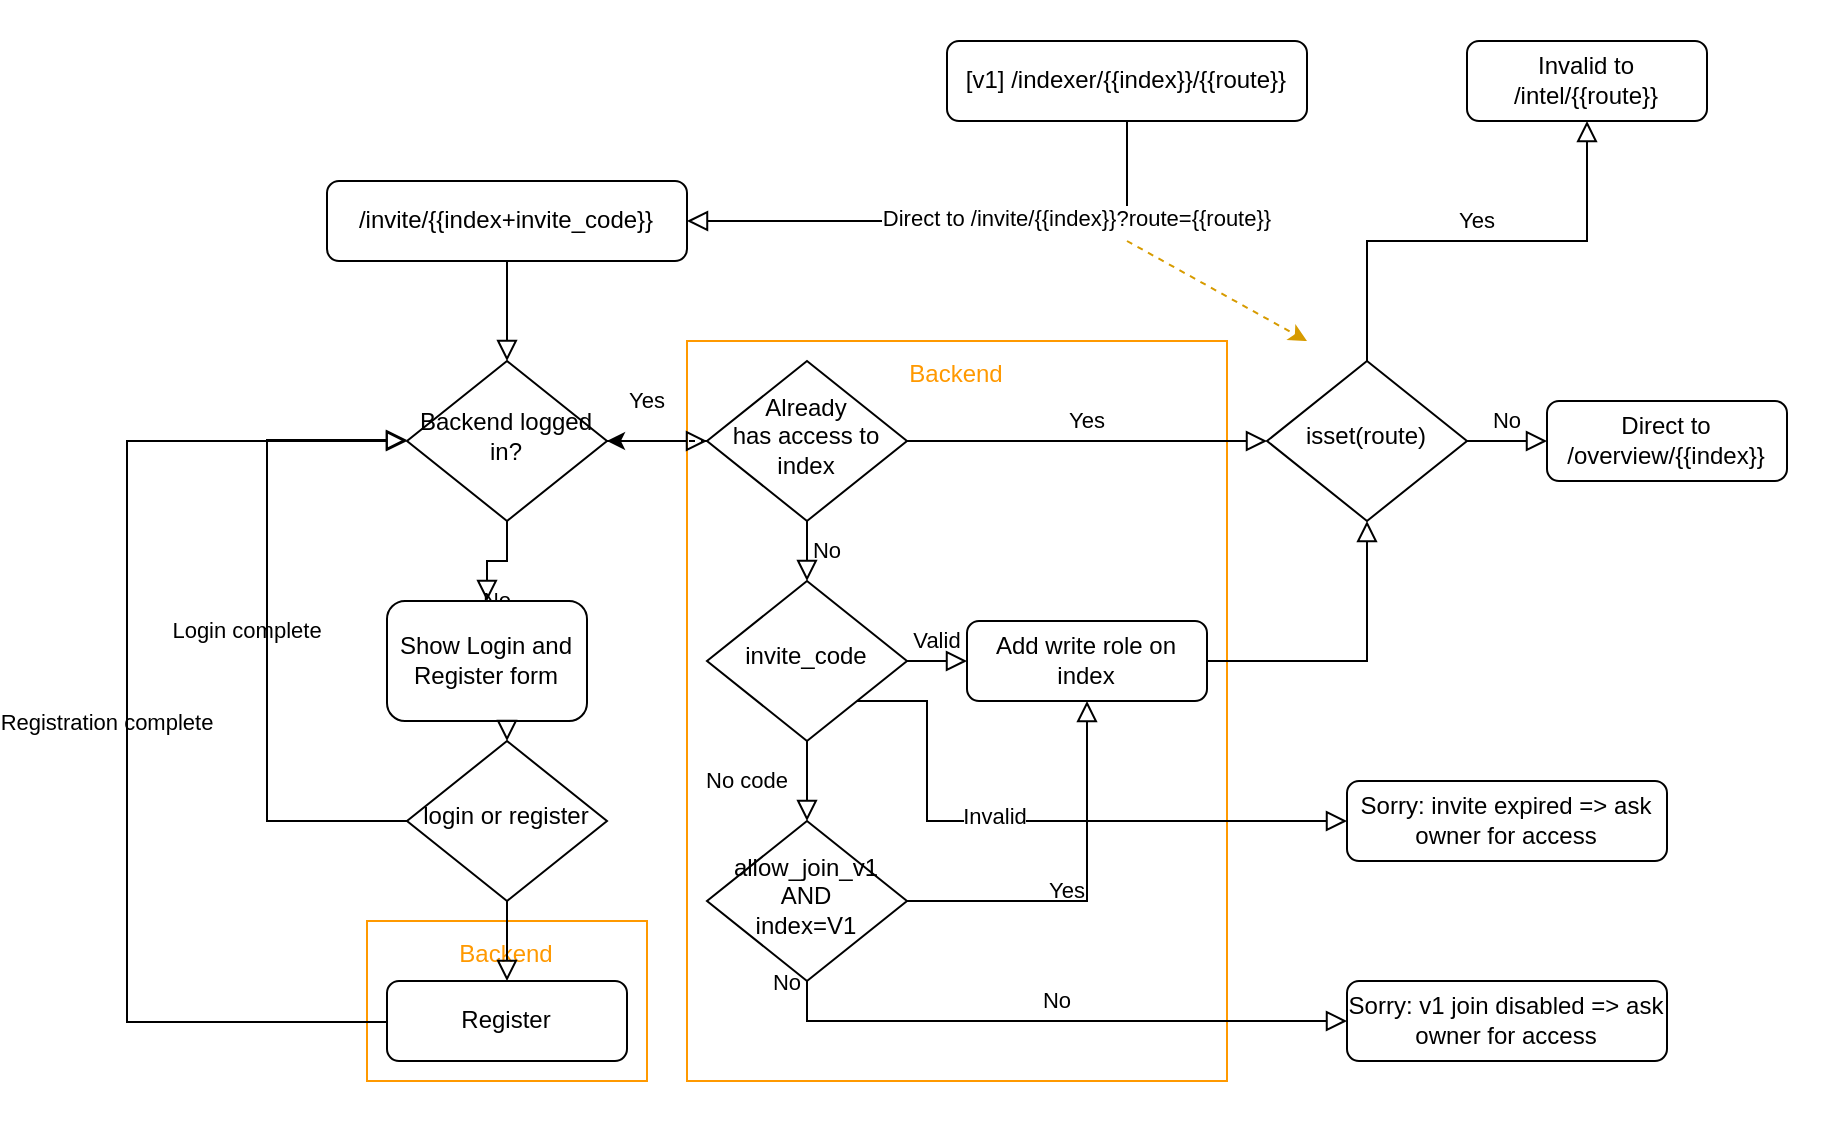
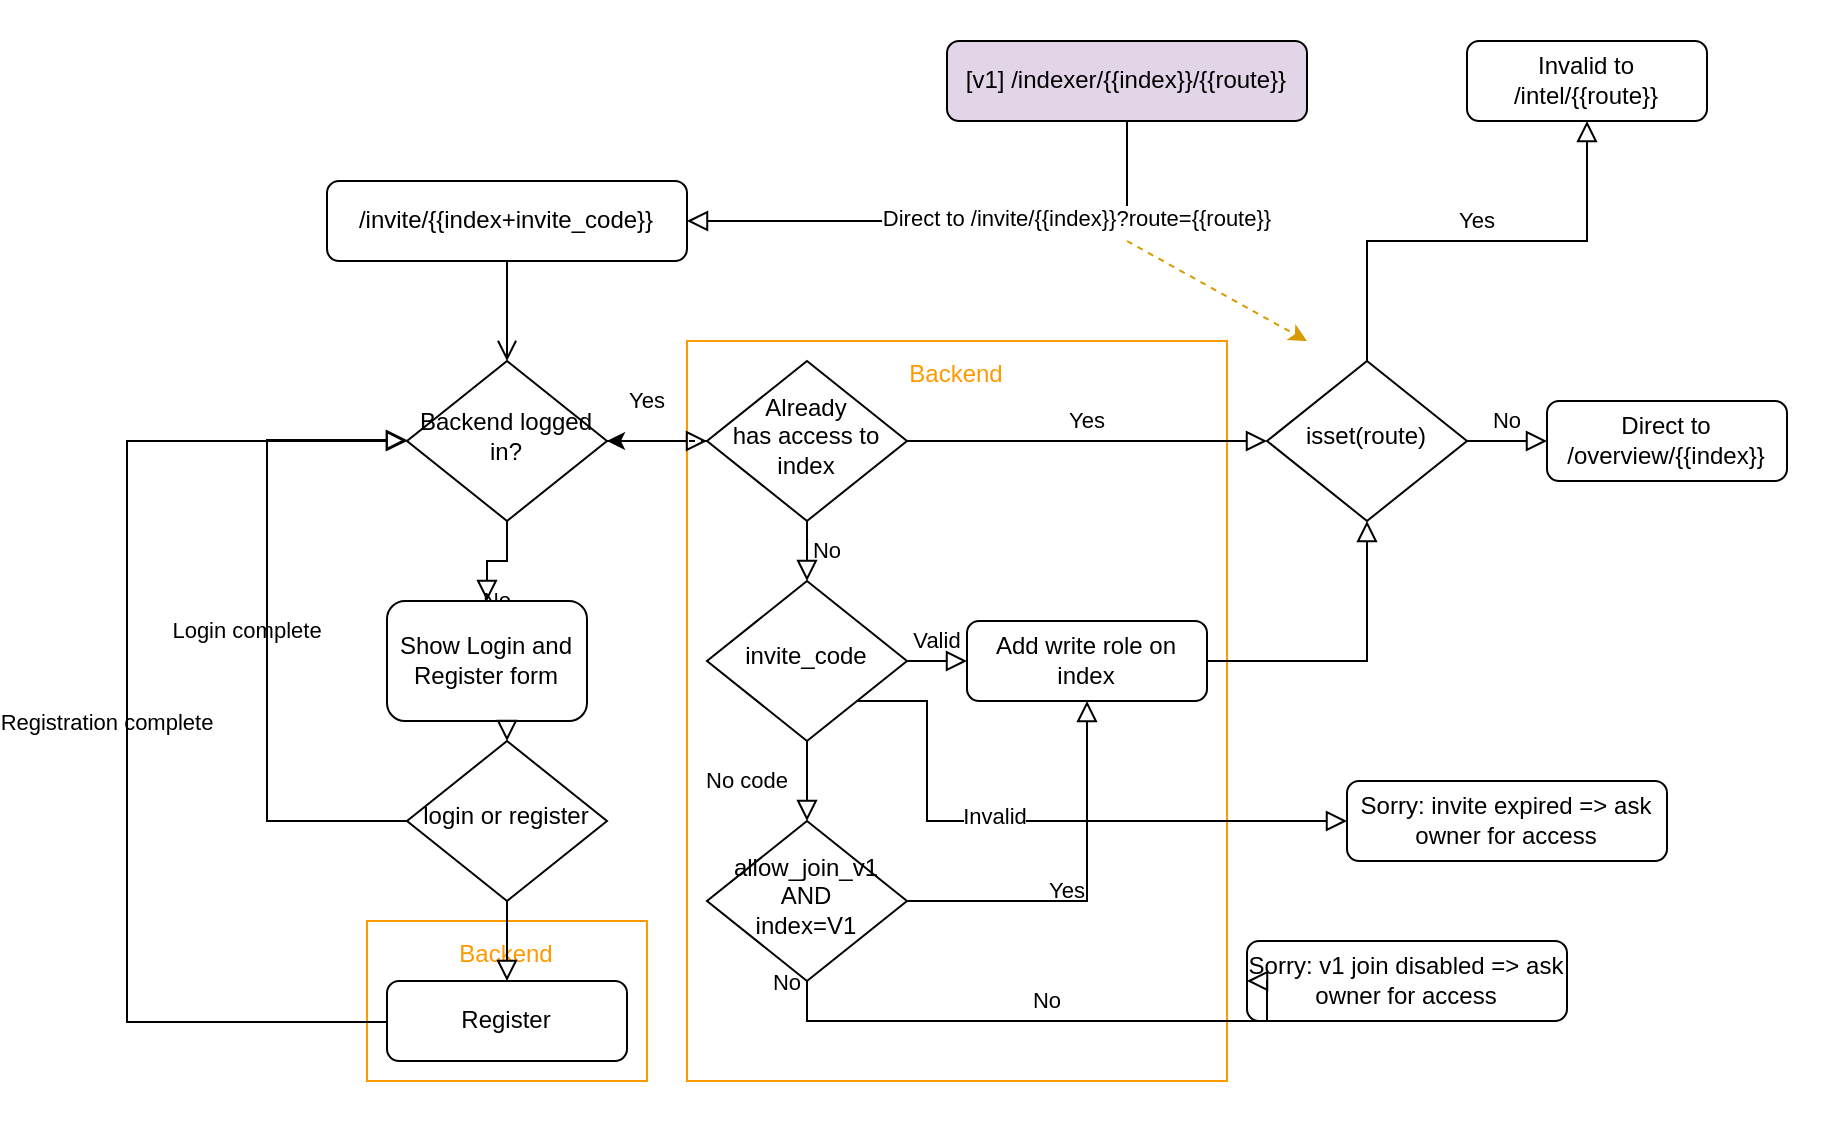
node "[v1] /indexer/{{index}}/{{route}}": fillcolor #ffffff -> #e1d5e7
edge "/invite/{{index+invite_code}}" -> "Backend logged in?": arrowhead block -> open
node "Sorry: v1 join disabled => ask owner for access": moved (1507, 1021) -> (1407, 981)
